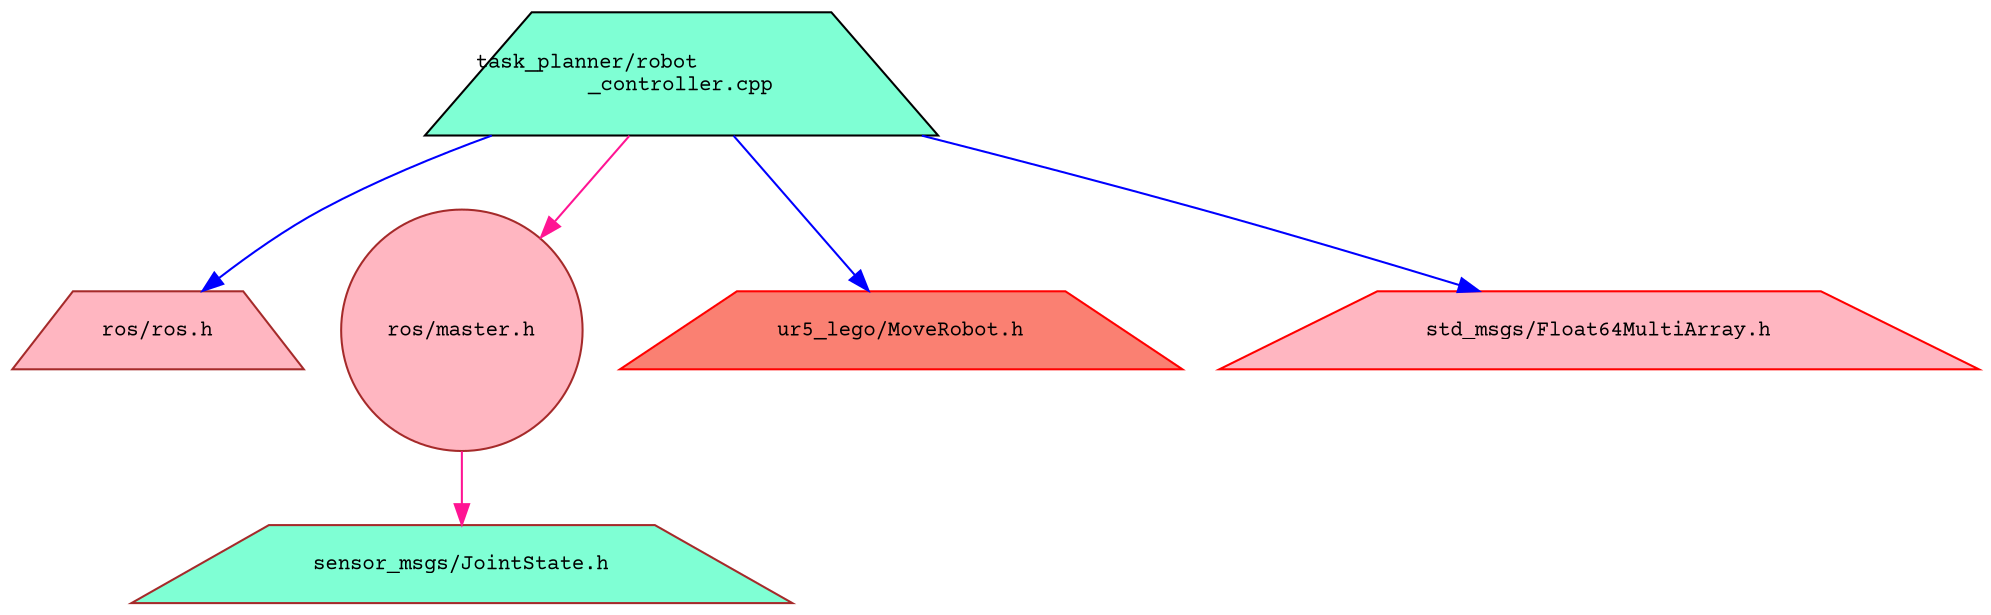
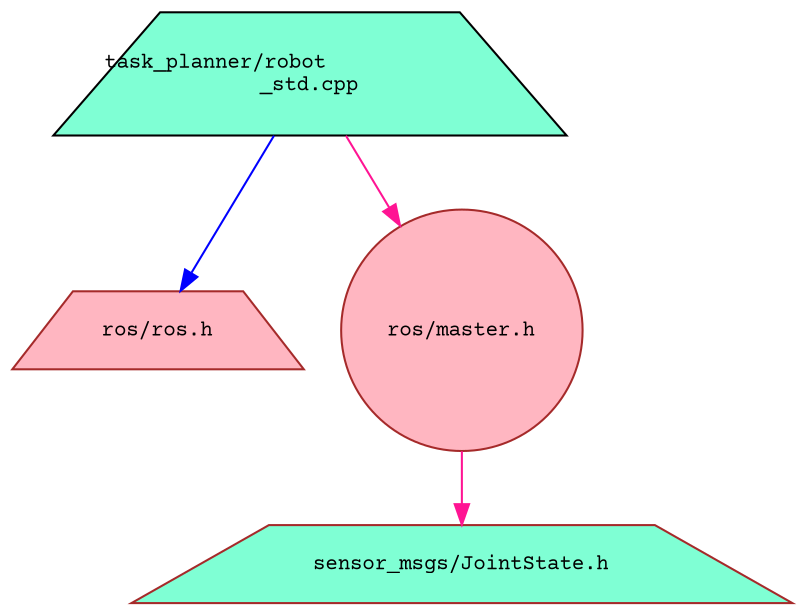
node "task_planner/robot _controller.cpp": label "task_planner/robot _controller.cpp" -> "task_planner/robot _std.cpp"
node "ur5_lego/MoveRobot.h": removed
node "std_msgs/Float64MultiArray.h": removed
